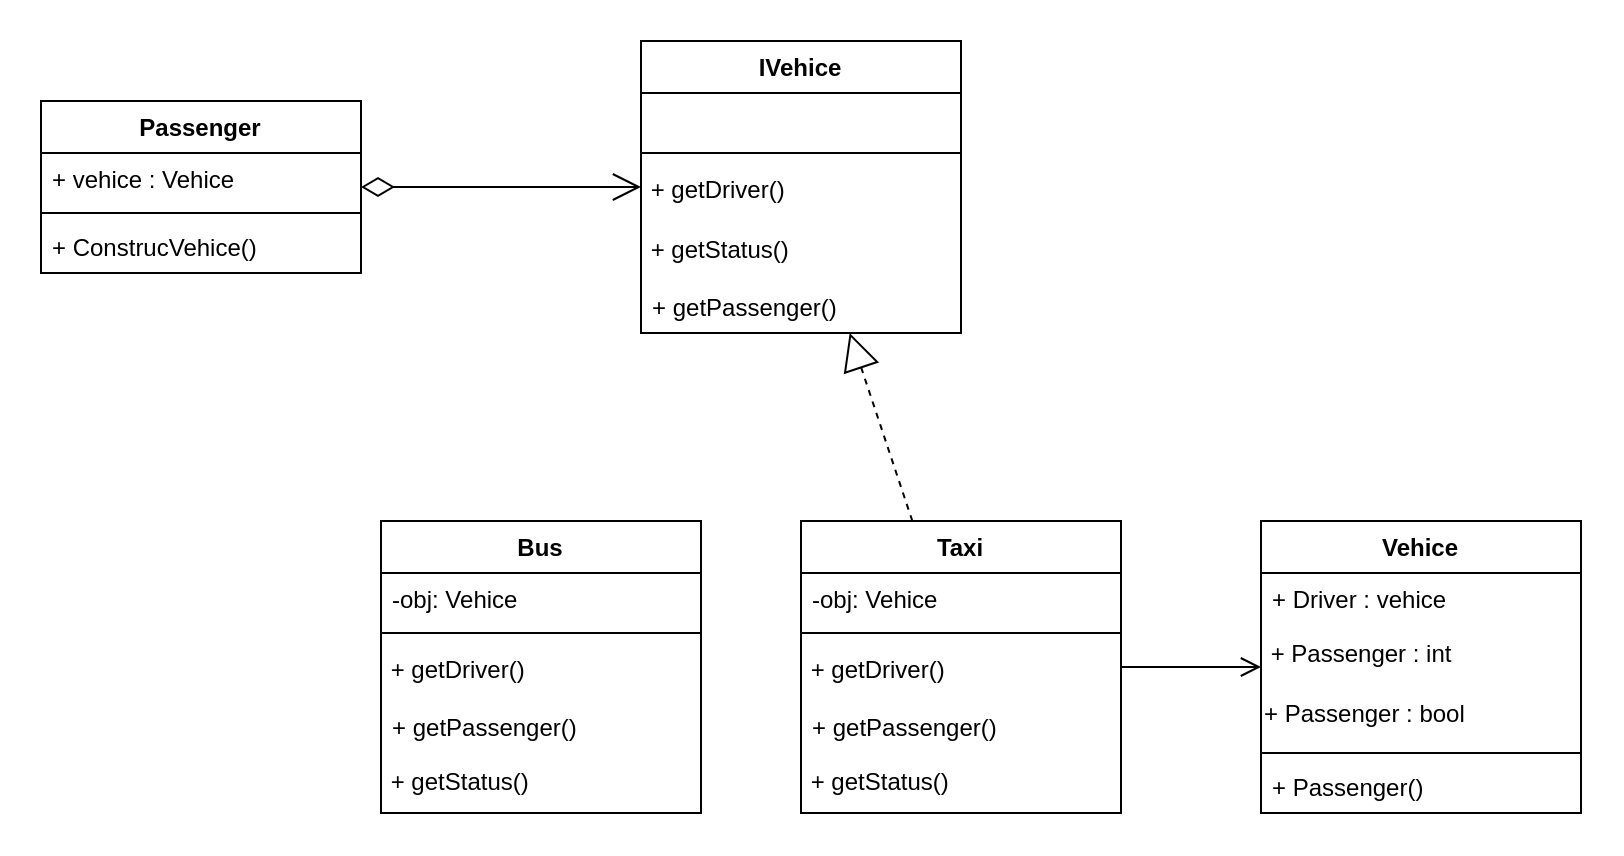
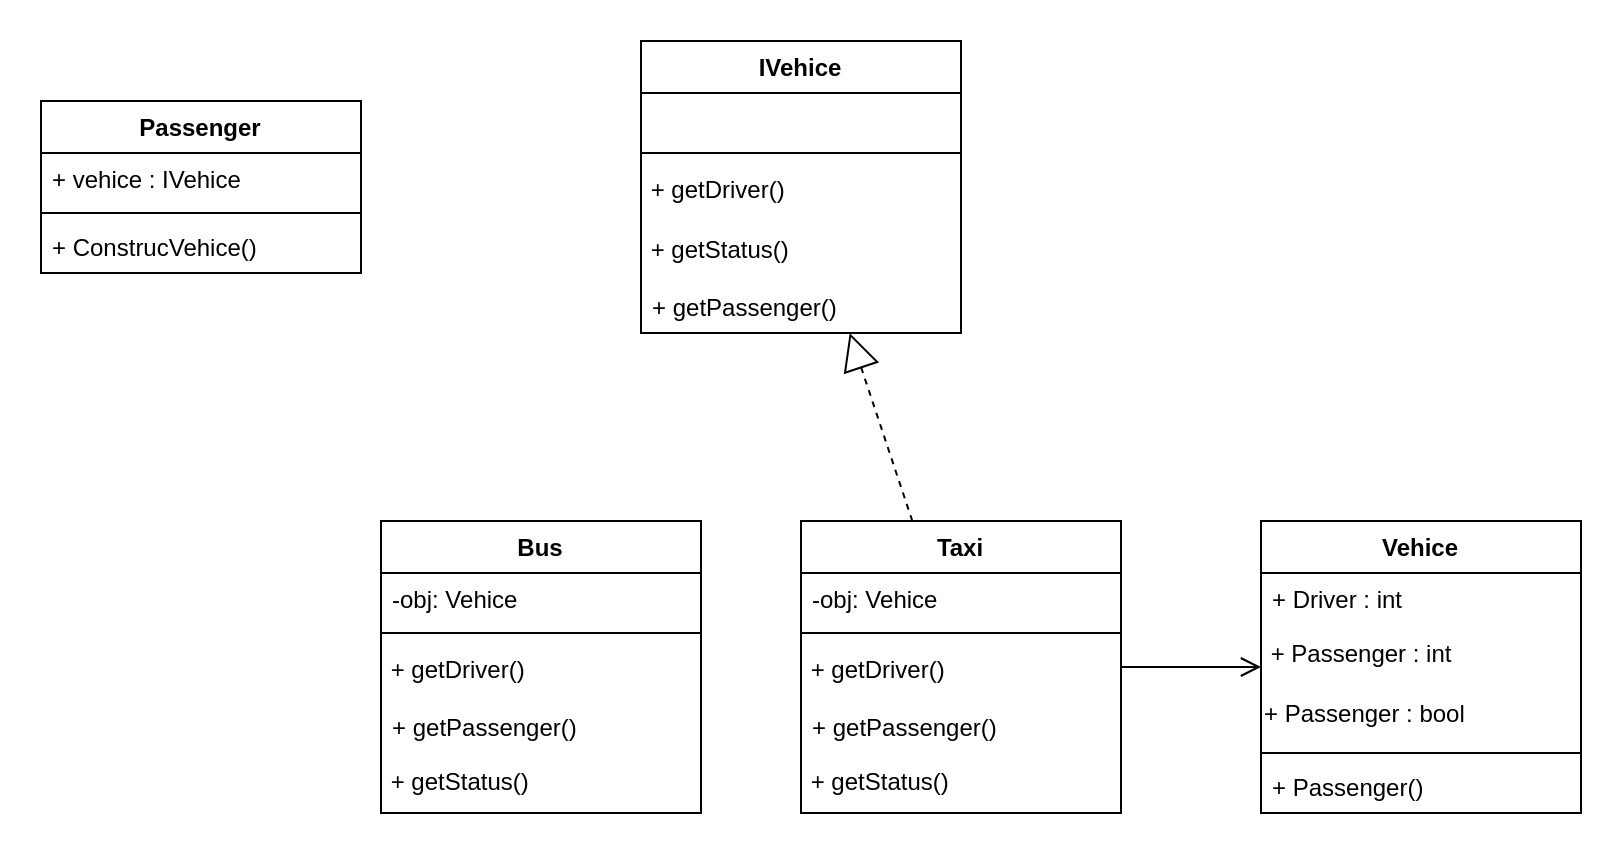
node "+ vehice : Vehice": label "+ vehice : Vehice" -> "+ vehice : IVehice"
edge "Passenger" -- "IVehice": removed
node "+ Driver : vehice": label "+ Driver : vehice" -> "+ Driver : int"
